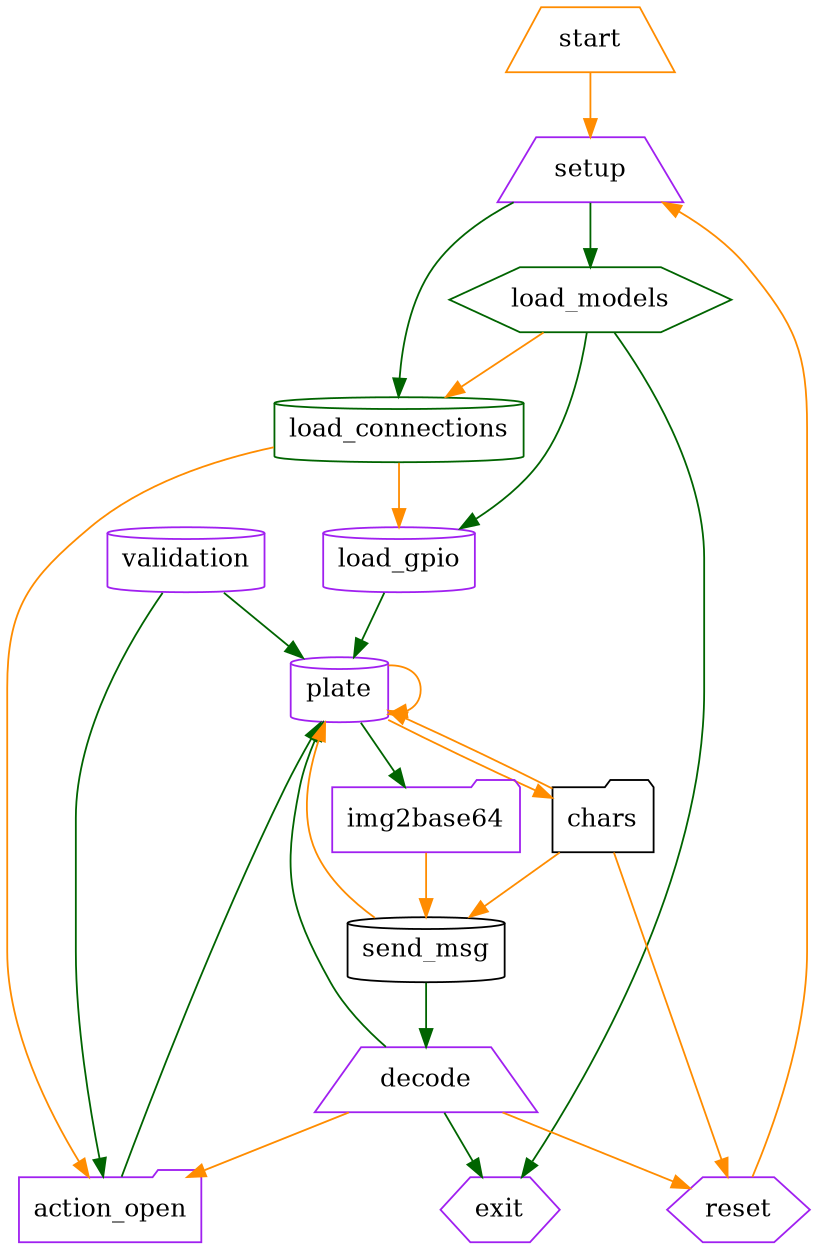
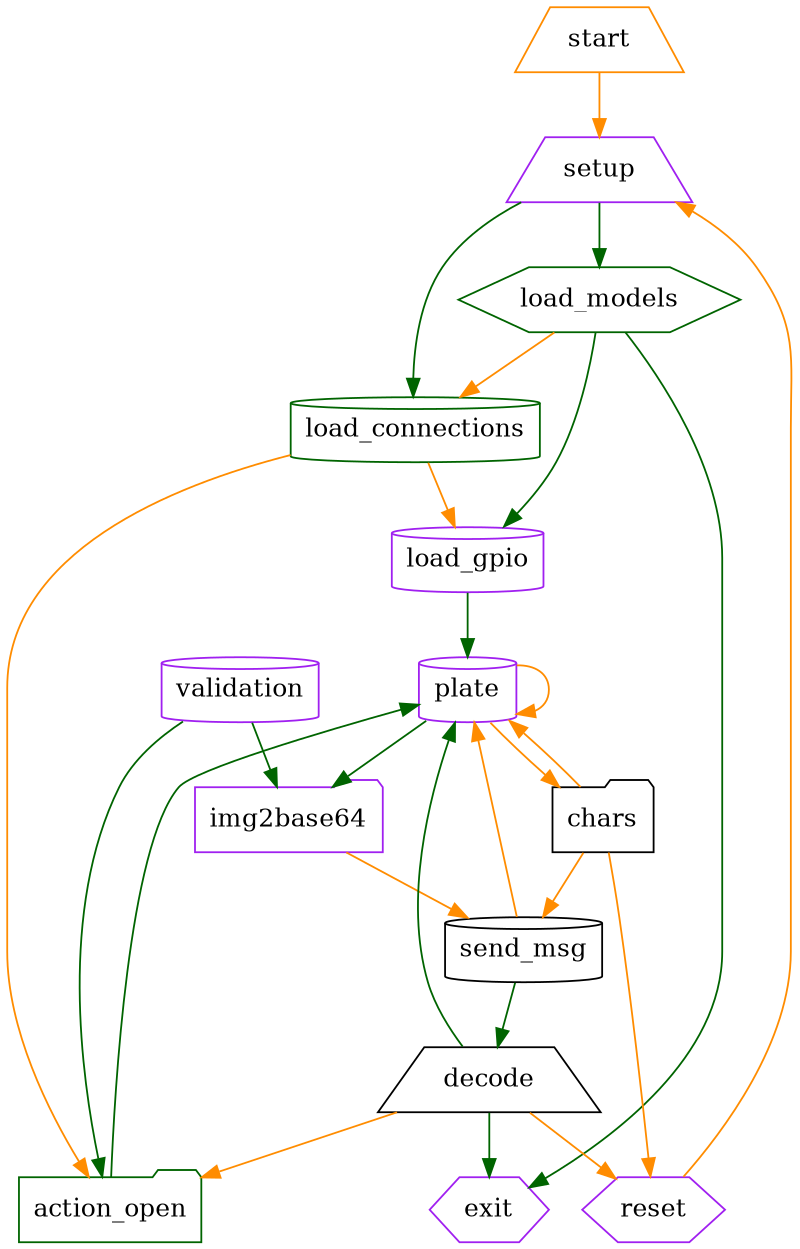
edge "validation" -> "plate": now "validation" -> "img2base64"
node "decode": color purple -> black
node "action_open": color purple -> darkgreen
